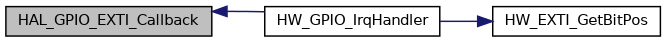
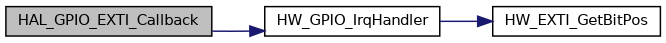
edge "HW_GPIO_IrqHandler" -> "HAL_GPIO_EXTI_Callback": reversed
